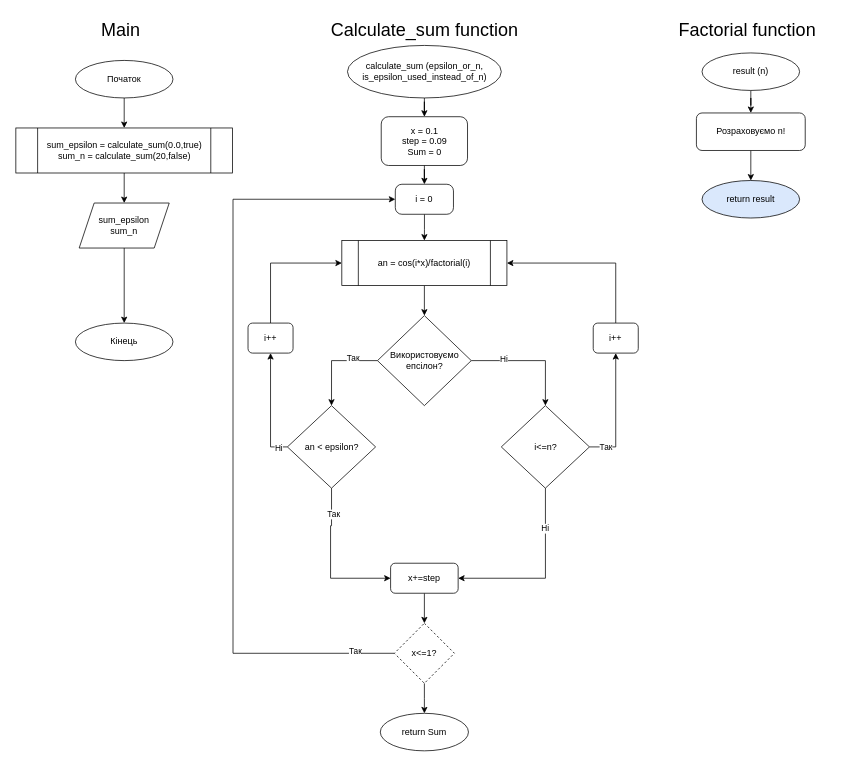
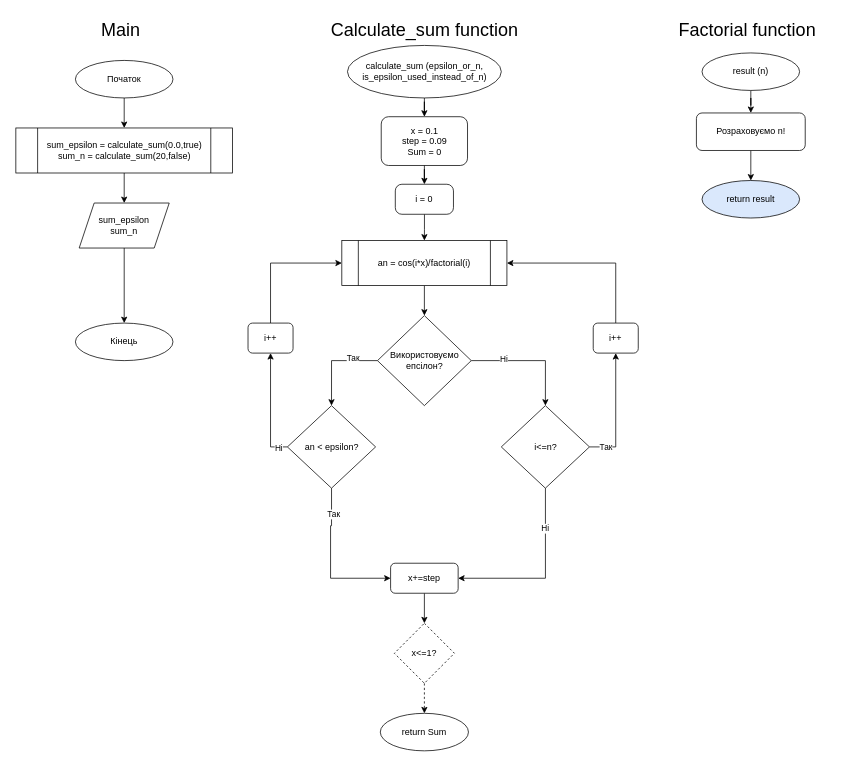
edge "x<=1?" -> "i = 0": removed, label "Так"
edge "x<=1?" -> "return Sum": style solid -> dashed
